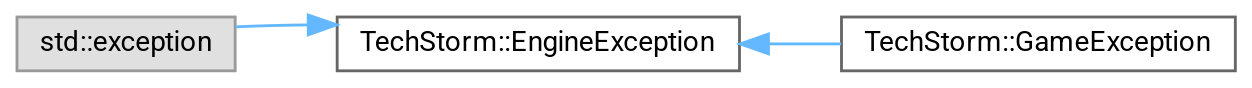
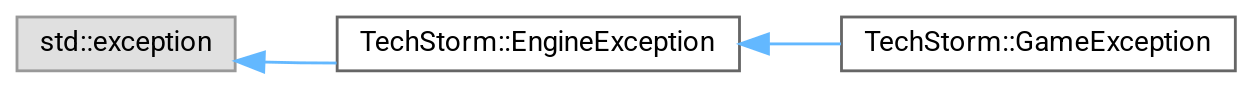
edge "std::exception" -> "TechStorm::EngineException": reversed
